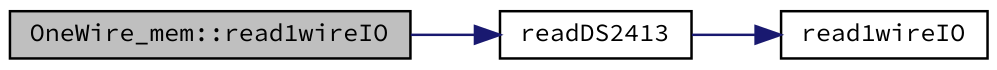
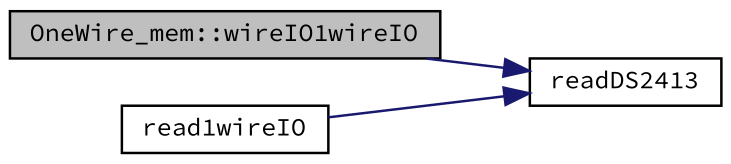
node "OneWire_mem::read1wireIO": label "OneWire_mem::read1wireIO" -> "OneWire_mem::wireIO1wireIO"
edge "readDS2413" -> "read1wireIO": reversed
